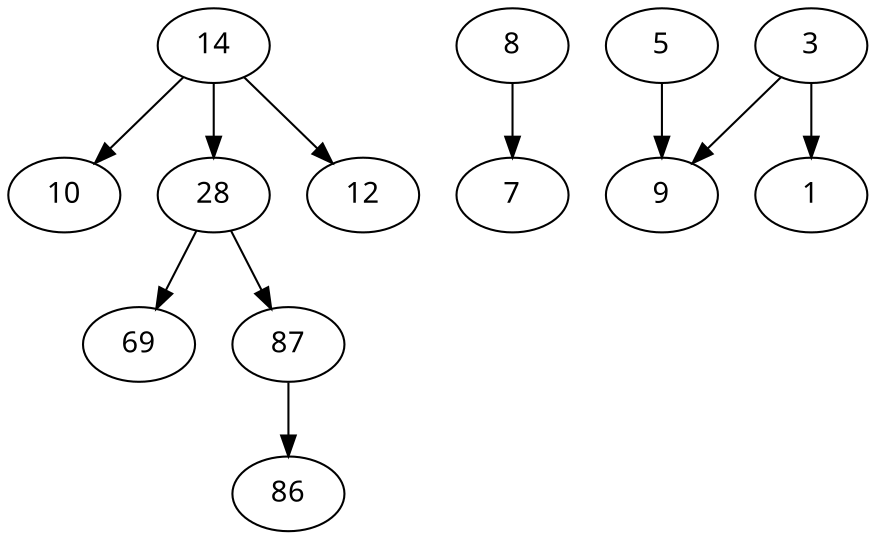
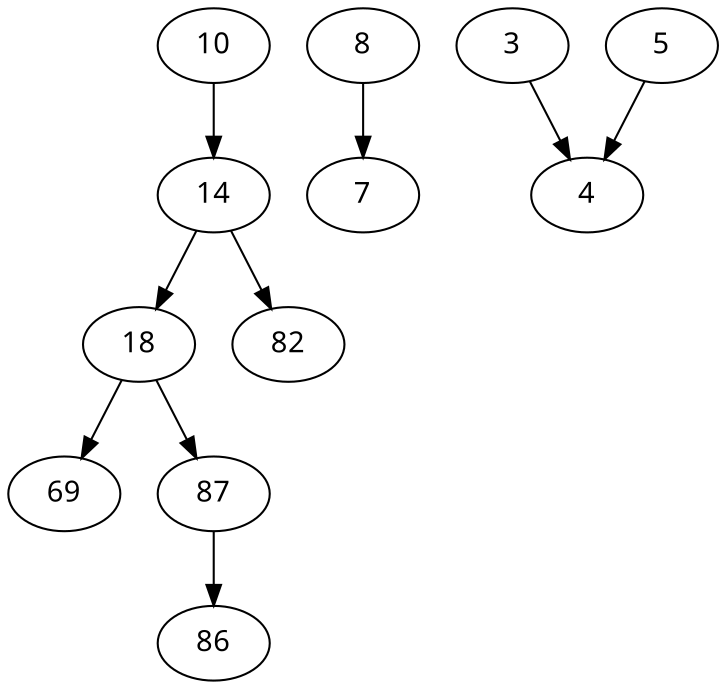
edge "14" -> "10": reversed
node "28": label "28" -> "18"
node "12": label "12" -> "82"
node "9": label "9" -> "4"
node "1": removed
